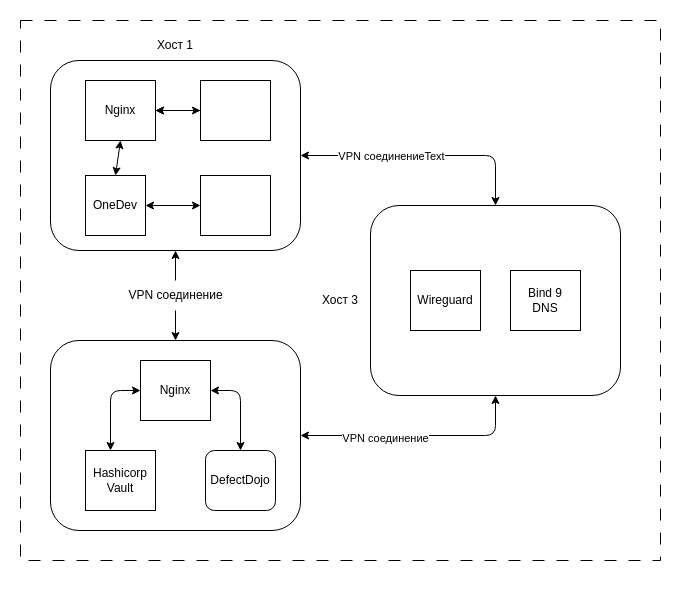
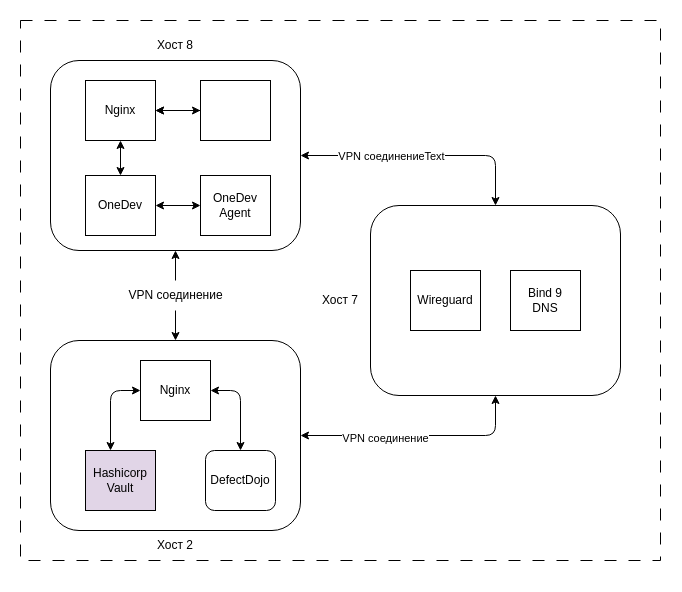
node "Хост 1": label "Хост 1" -> "Хост 8"
node "OneDev": size 60x60 -> 70x60
node "OneDev Agent": added
node "Хост 3": label "Хост 3" -> "Хост 7"
node "Hashicorp Vault": fillcolor #ffffff -> #e1d5e7
node "Хост 2": added
